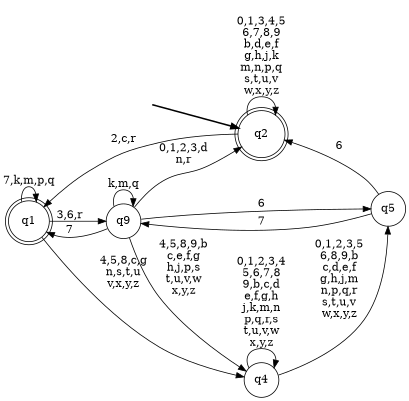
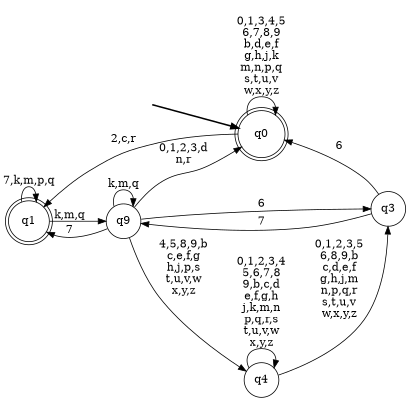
node "q2": label "q2" -> "q0"
node "q5": label "q5" -> "q3"
edge "q1" -> "q9": label "3,6,r" -> "k,m,q"
edge "q1" -> "q4": removed, label "4,5,8,c,g n,s,t,u v,x,y,z"
